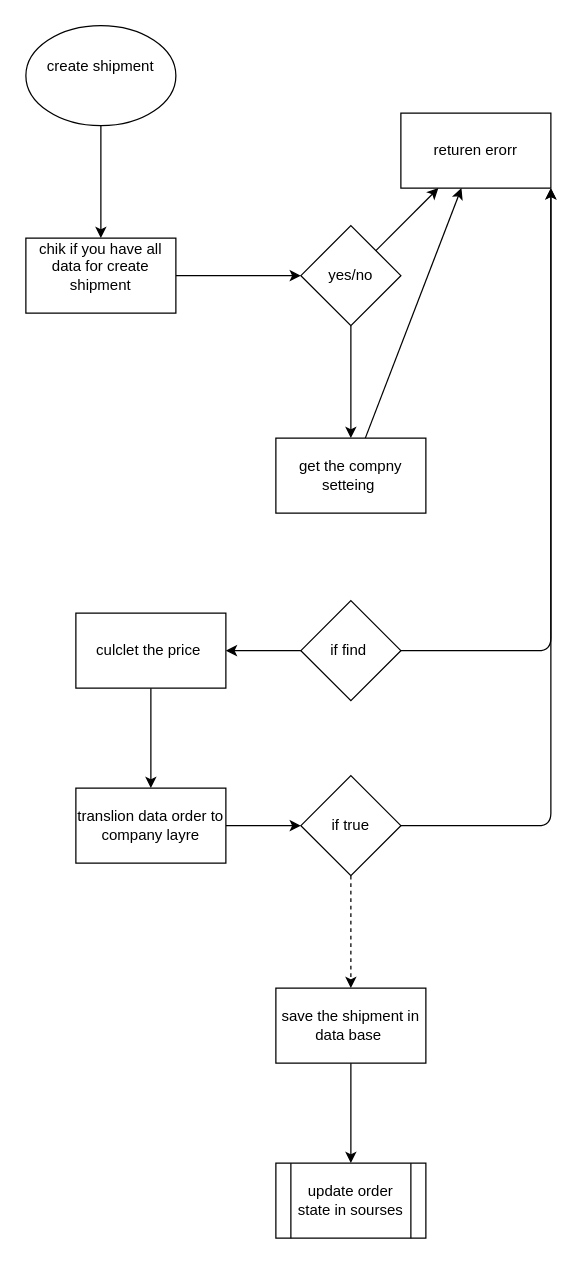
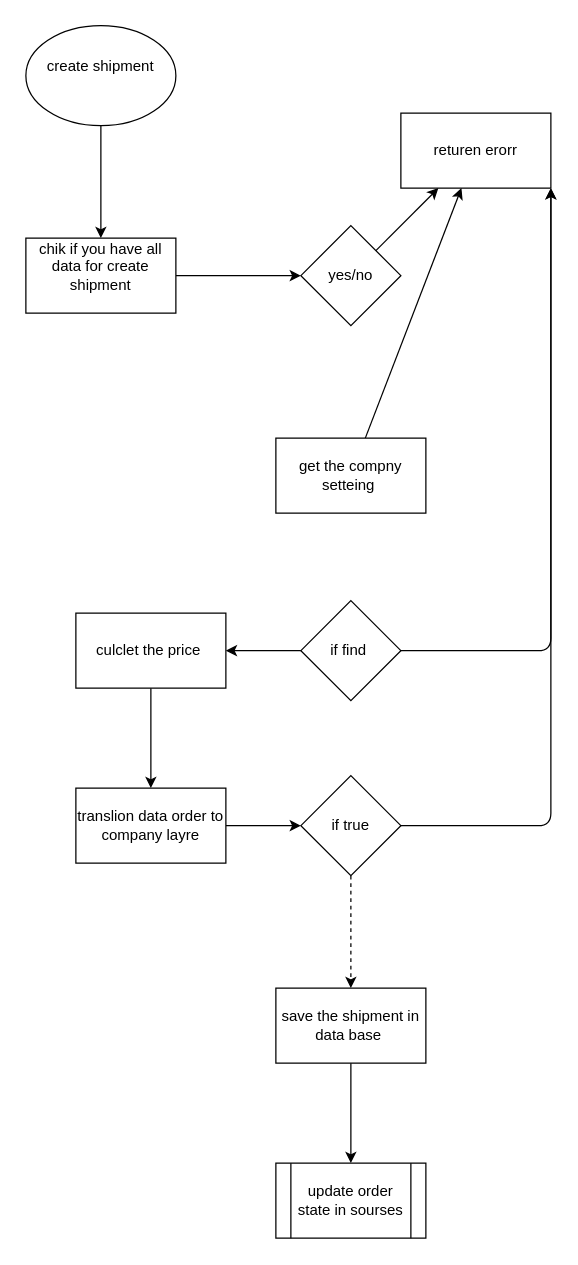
edge "yes/no" -> "get the compny setteing": removed
